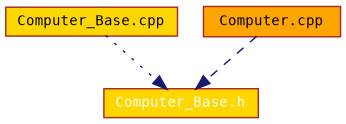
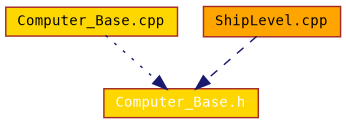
node "Computer.cpp": label "Computer.cpp" -> "ShipLevel.cpp"
